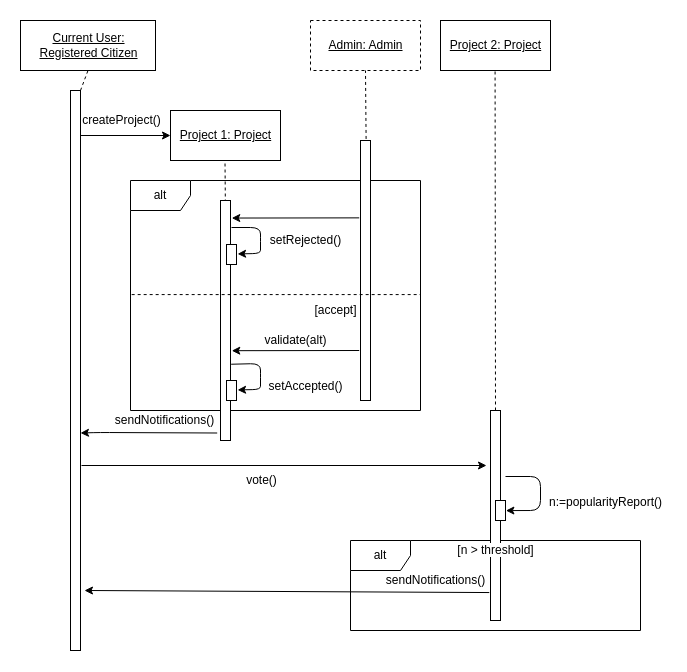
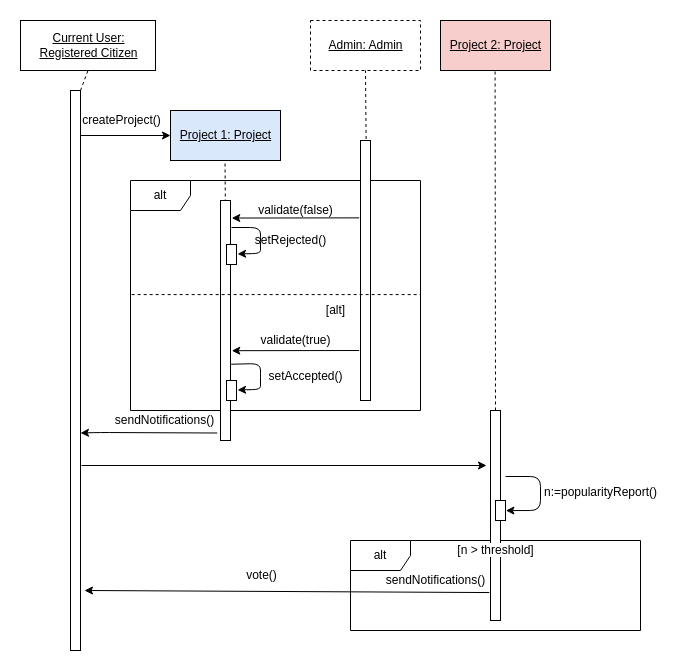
node "Project 2: Project": fillcolor #ffffff -> #f8cecc
node "Project 1: Project": fillcolor #ffffff -> #dae8fc
node "validate(false)": added
node "setRejected()": moved (306, 241) -> (291, 241)
node "[accept]": label "[accept]" -> "[alt]"
node "validate(alt)": label "validate(alt)" -> "validate(true)"
node "setAccepted()": moved (306, 387) -> (306, 377)
node "vote()": moved (262, 481) -> (262, 576)
node "n:=popularityReport()": moved (606, 503) -> (601, 493)
